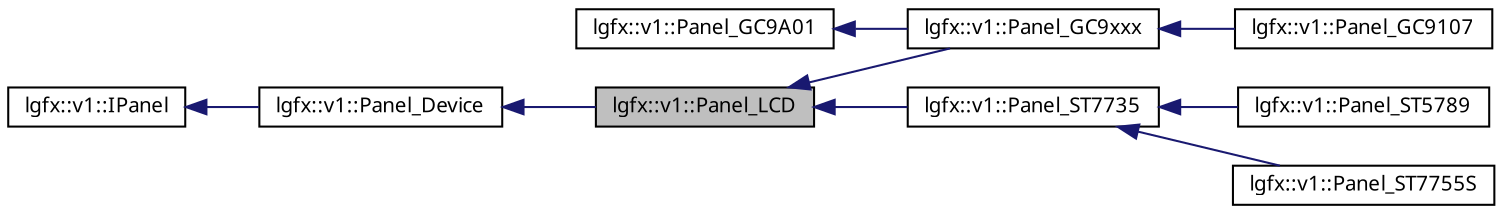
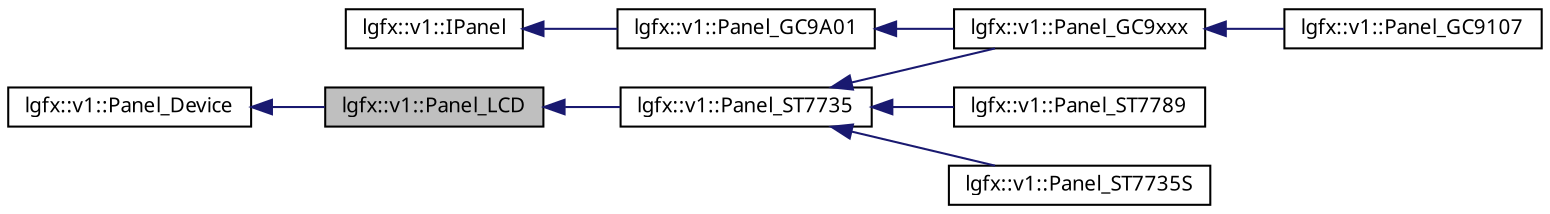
edge "lgfx::v1::Panel_GC9xxx" -> "lgfx::v1::Panel_LCD": now "lgfx::v1::Panel_GC9xxx" -> "lgfx::v1::Panel_ST7735"
edge "lgfx::v1::Panel_Device" -> "lgfx::v1::IPanel": now "lgfx::v1::Panel_GC9A01" -> "lgfx::v1::IPanel"
node "lgfx::v1::Panel_ST5789": label "lgfx::v1::Panel_ST5789" -> "lgfx::v1::Panel_ST7789"
node "lgfx::v1::Panel_ST7755S": label "lgfx::v1::Panel_ST7755S" -> "lgfx::v1::Panel_ST7735S"
